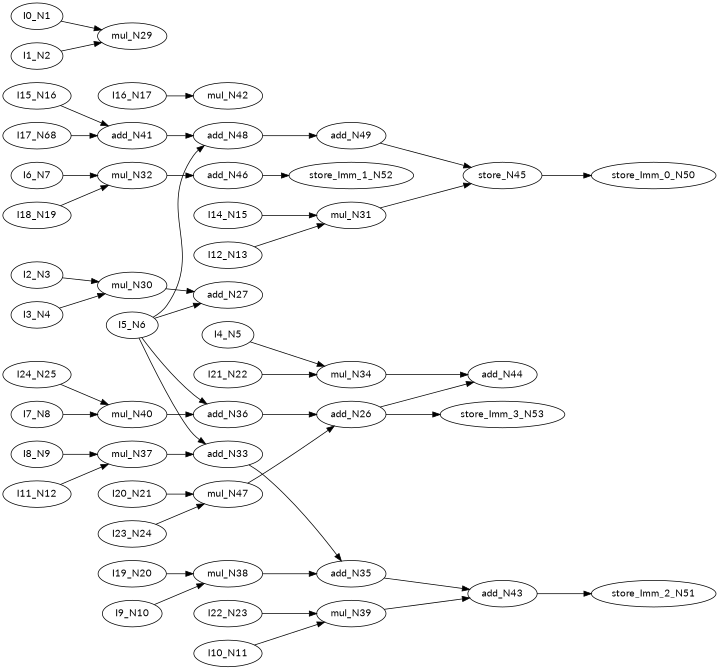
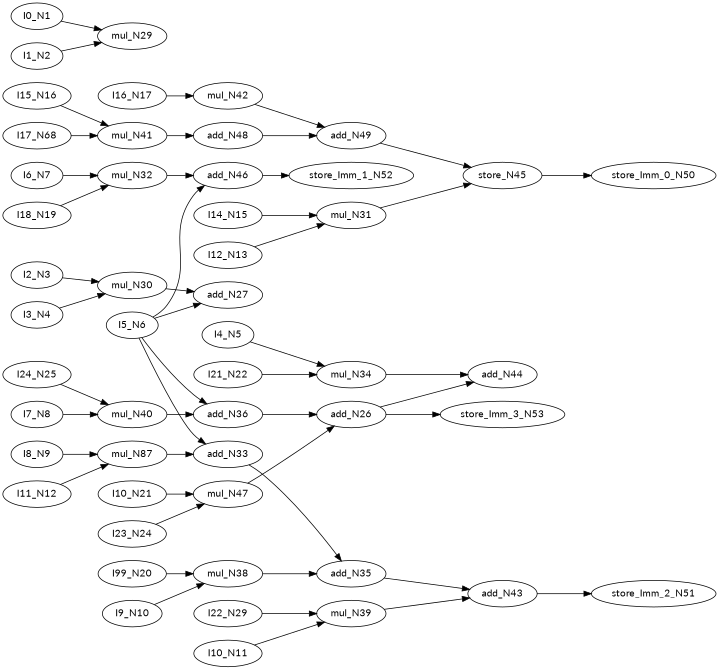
edge "mul_N42" -> "add_N49": added
node "add_N41": label "add_N41" -> "mul_N41"
edge "I5_N6" -> "add_N48": now "I5_N6" -> "add_N46"
node "mul_N37": label "mul_N37" -> "mul_N87"
node "I20_N21": label "I20_N21" -> "I10_N21"
node "I19_N20": label "I19_N20" -> "I99_N20"
node "I22_N23": label "I22_N23" -> "I22_N29"
